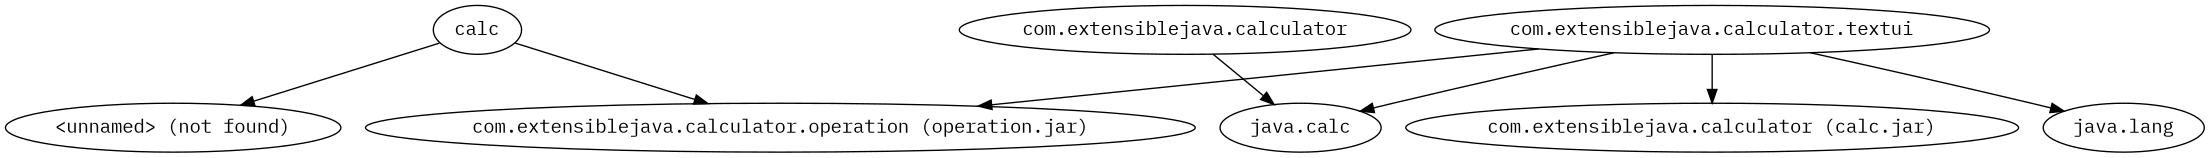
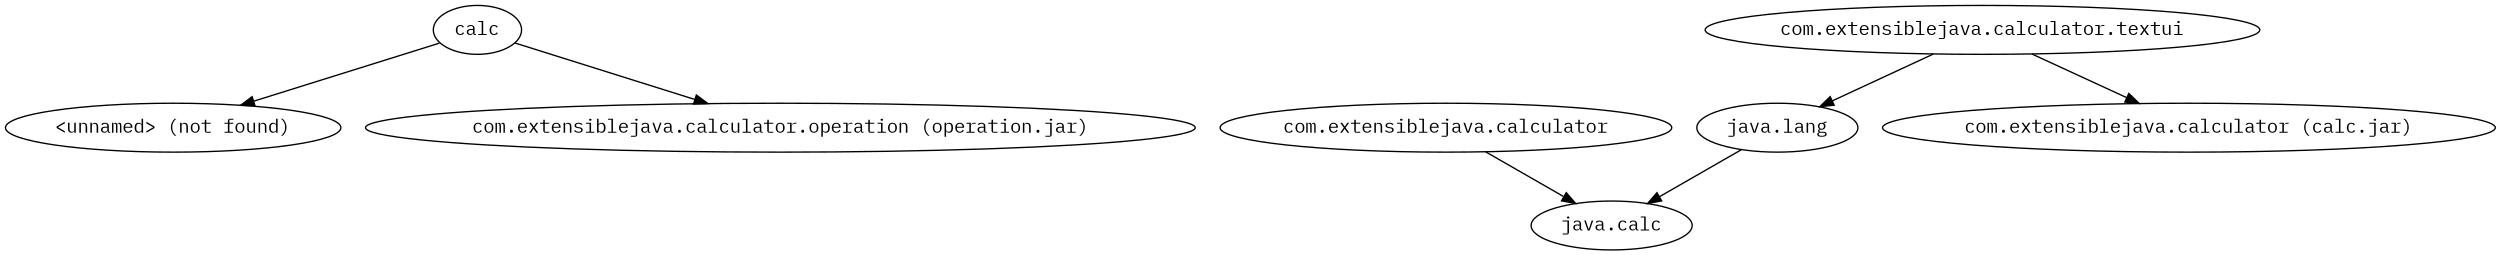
edge "com.extensiblejava.calculator.textui" -> "com.extensiblejava.calculator.operation (operation.jar)": removed
edge "com.extensiblejava.calculator.textui" -> "java.calc": now "java.lang" -> "java.calc"
